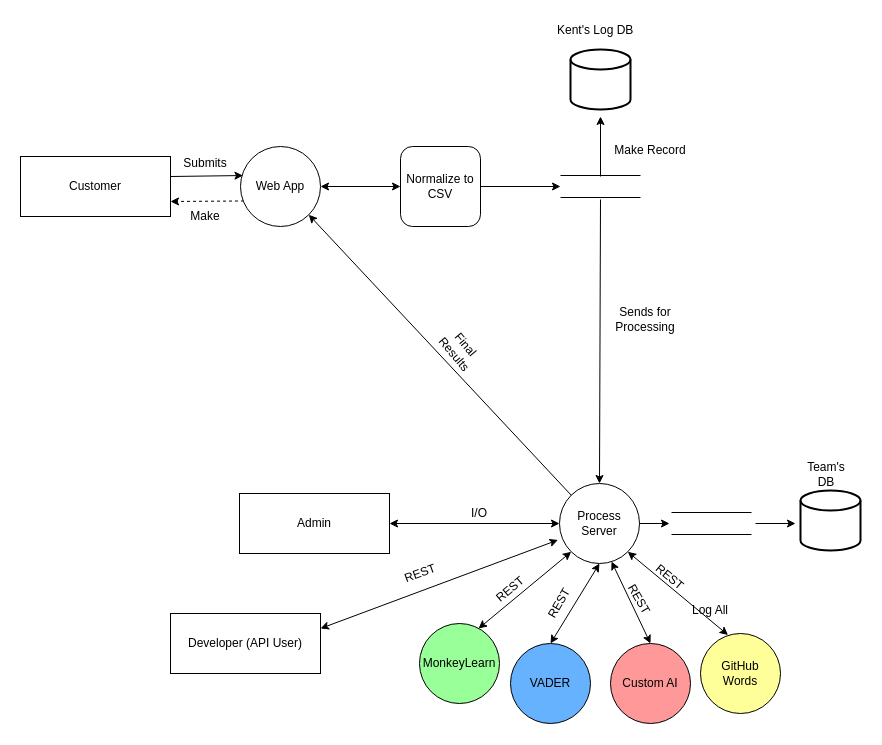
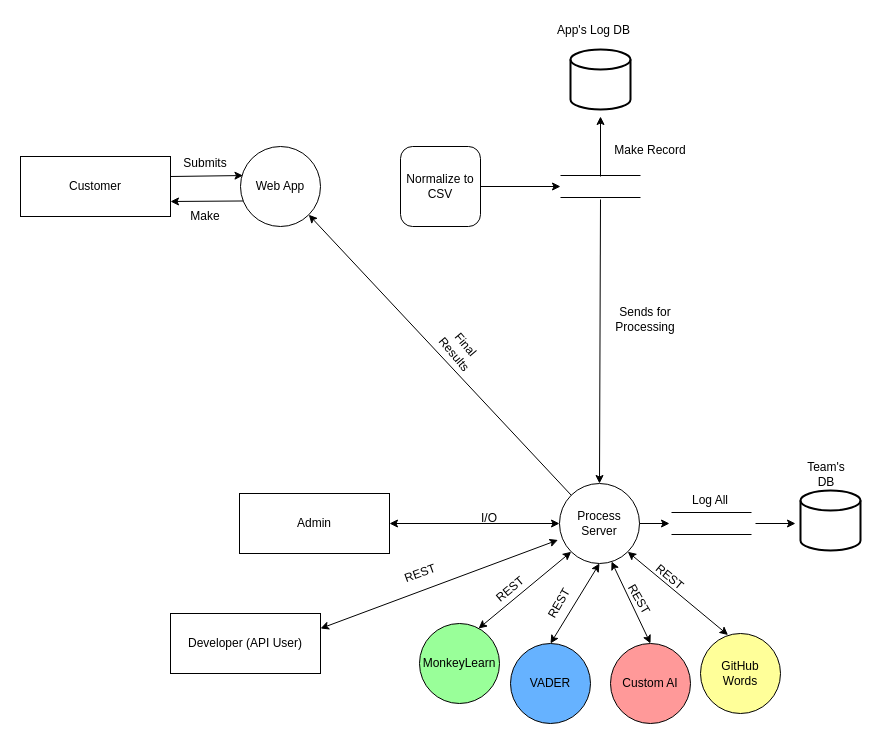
node "Kent's Log DB": label "Kent's Log DB" -> "App's Log DB"
edge "Web App" -- "Normalize to CSV": removed
edge "Web App" -> "Customer": style dashed -> solid
node "I/O": moved (480, 514) -> (490, 519)
node "Log All": moved (711, 611) -> (711, 501)
